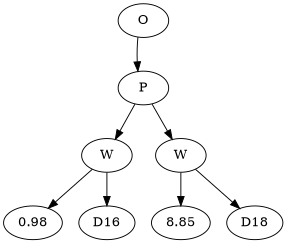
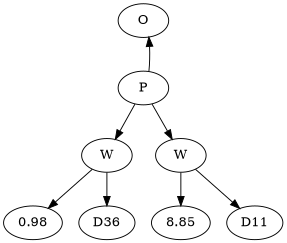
edge "O" -> "P": reversed
node "D16": label "D16" -> "D36"
node "D18": label "D18" -> "D11"
